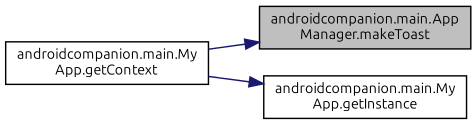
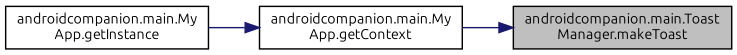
node "androidcompanion.main.App Manager.makeToast": label "androidcompanion.main.App Manager.makeToast" -> "androidcompanion.main.Toast Manager.makeToast"
edge "androidcompanion.main.My App.getContext" -> "androidcompanion.main.My App.getInstance": reversed
